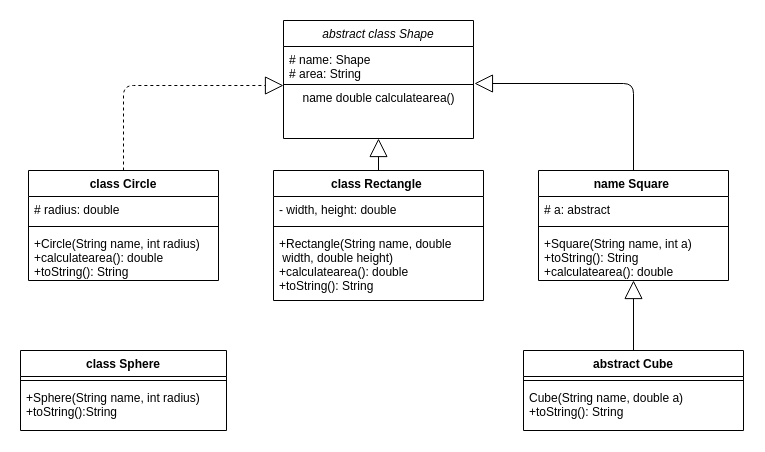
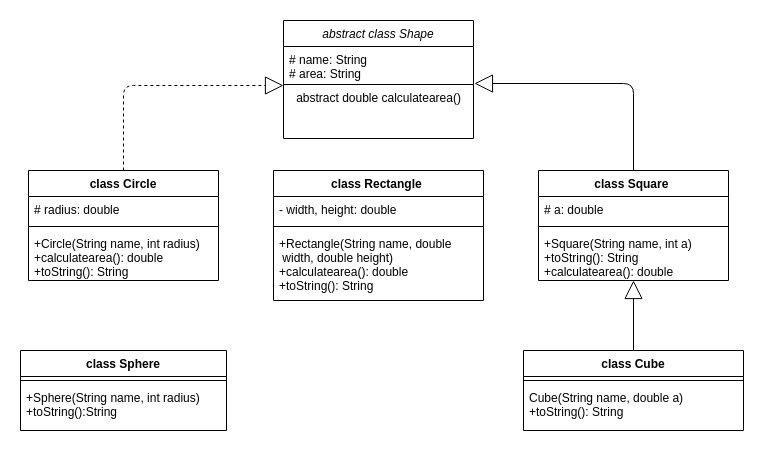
node "# name: Shape # area: String": label "# name: Shape # area: String" -> "# name: String # area: String"
node "name double calculatearea()": label "name double calculatearea()" -> "abstract double calculatearea()"
edge "class Rectangle" -> "abstract class Shape": removed
node "name Square": label "name Square" -> "class Square"
node "# a: abstract": label "# a: abstract" -> "# a: double"
node "abstract Cube": label "abstract Cube" -> "class Cube"
